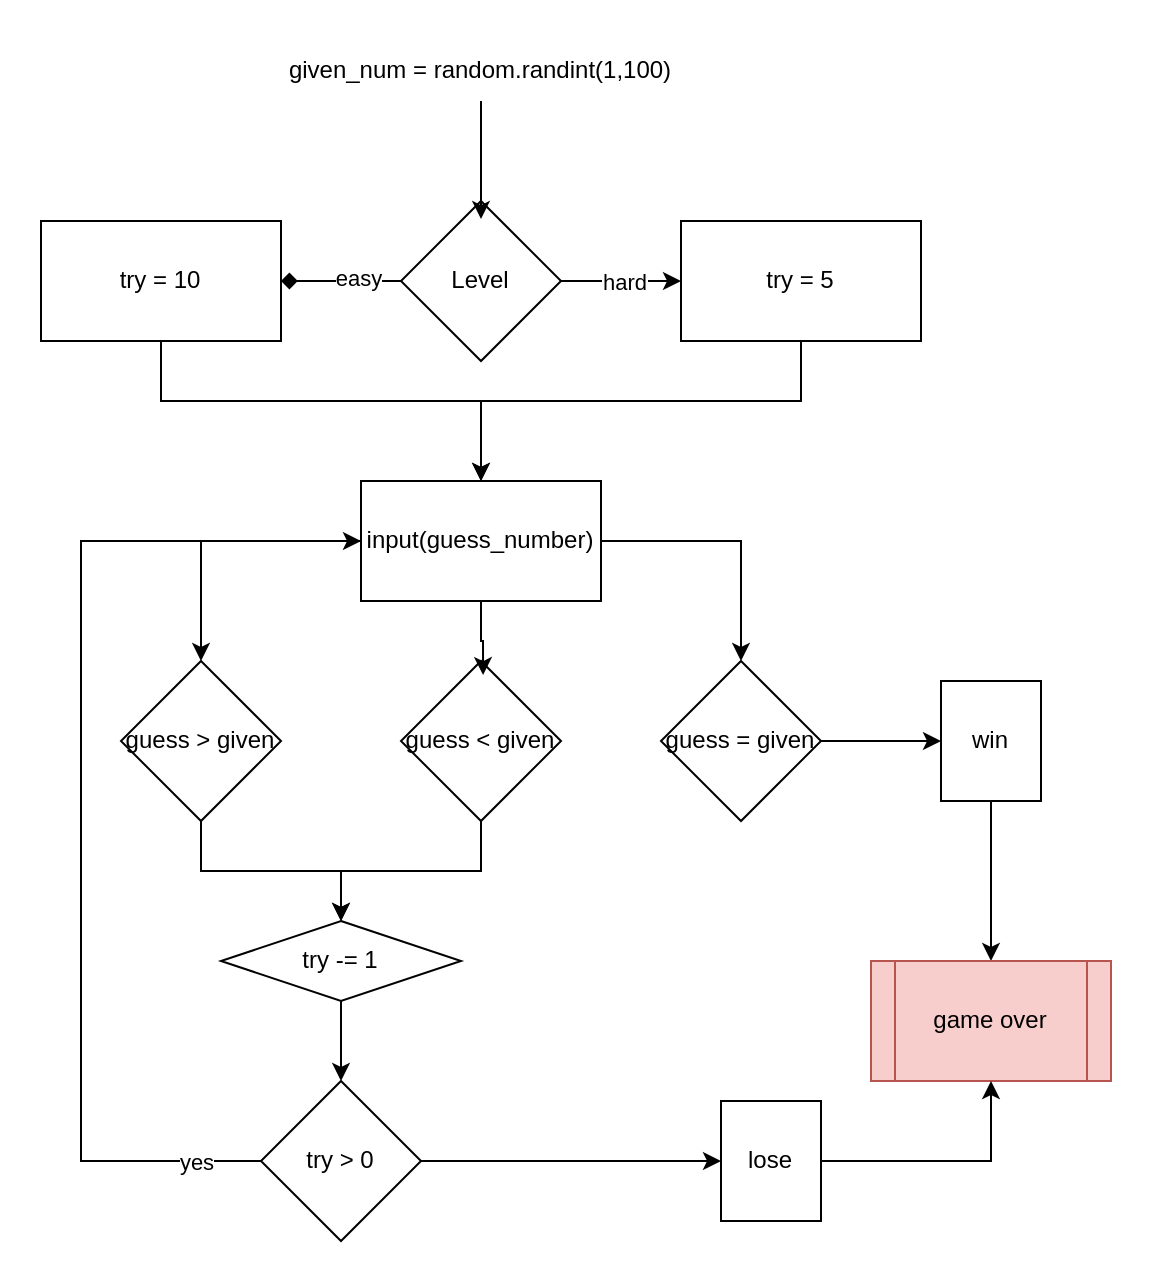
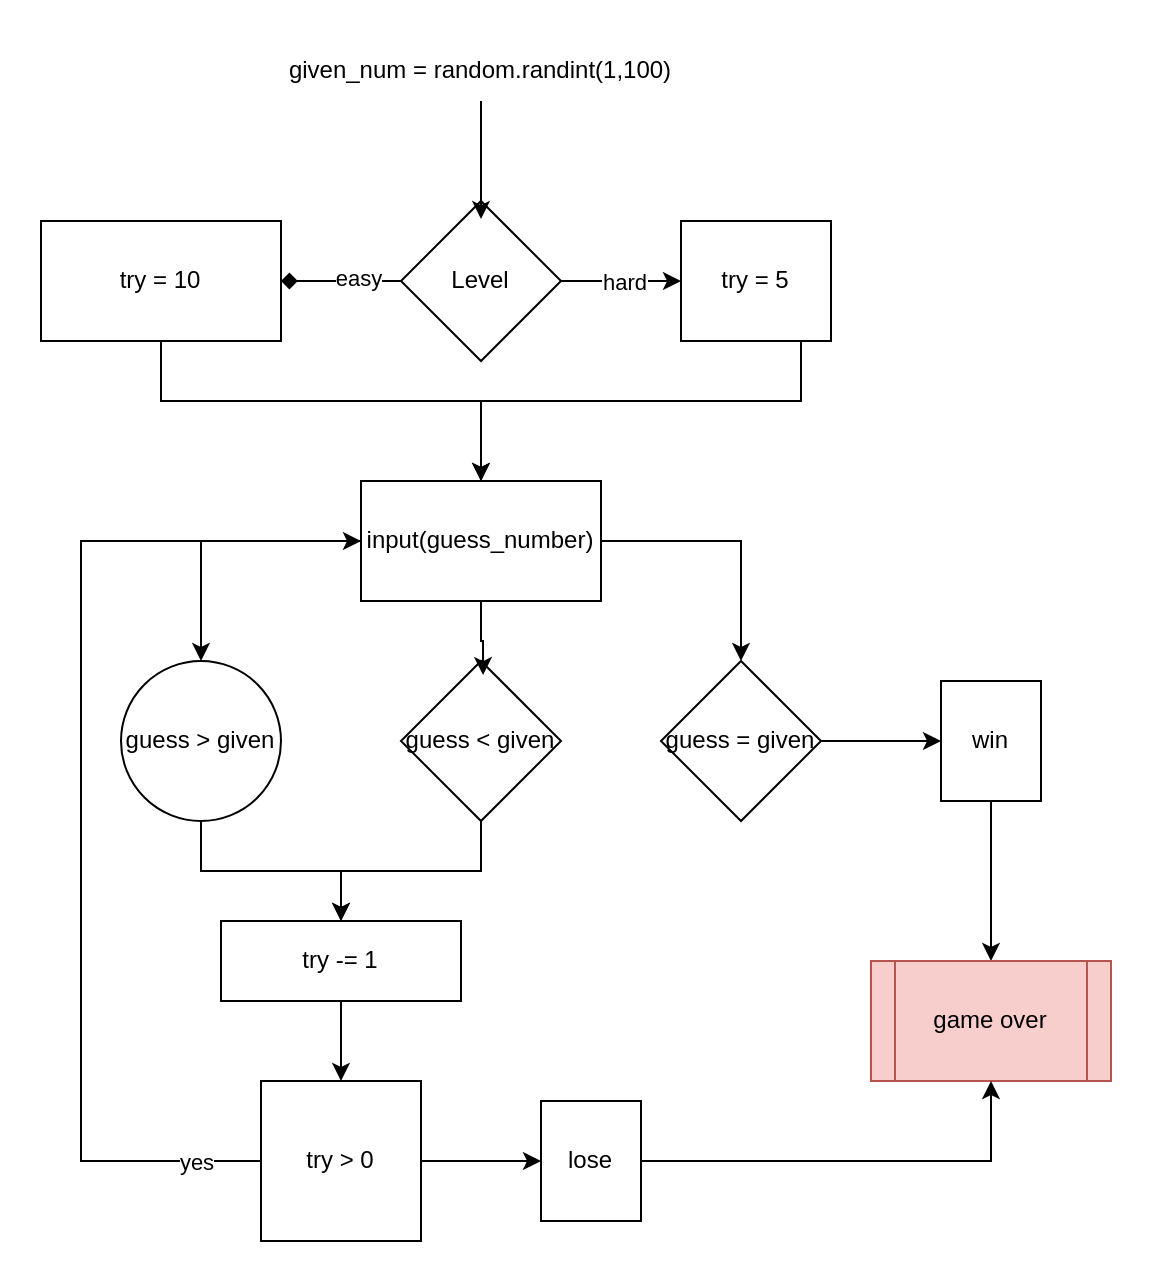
node "try = 5": size 240x120 -> 150x120
node "guess > given": shape diamond -> ellipse
node "try -= 1": shape diamond -> rectangle
node "try > 0": shape diamond -> rectangle
node "lose": moved (771, 1161) -> (591, 1161)
